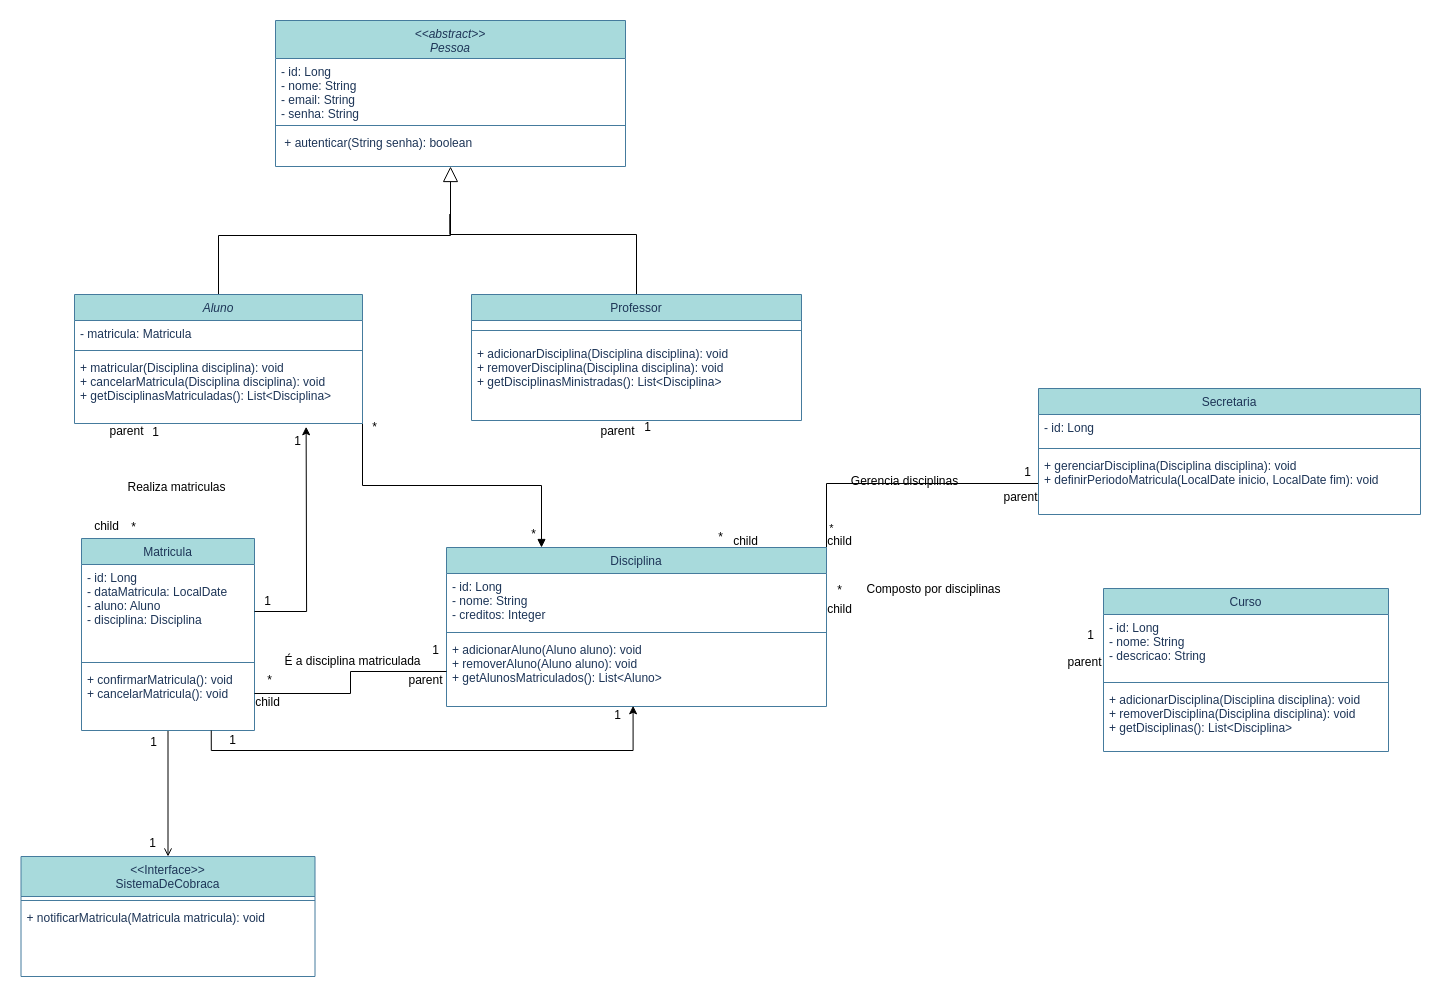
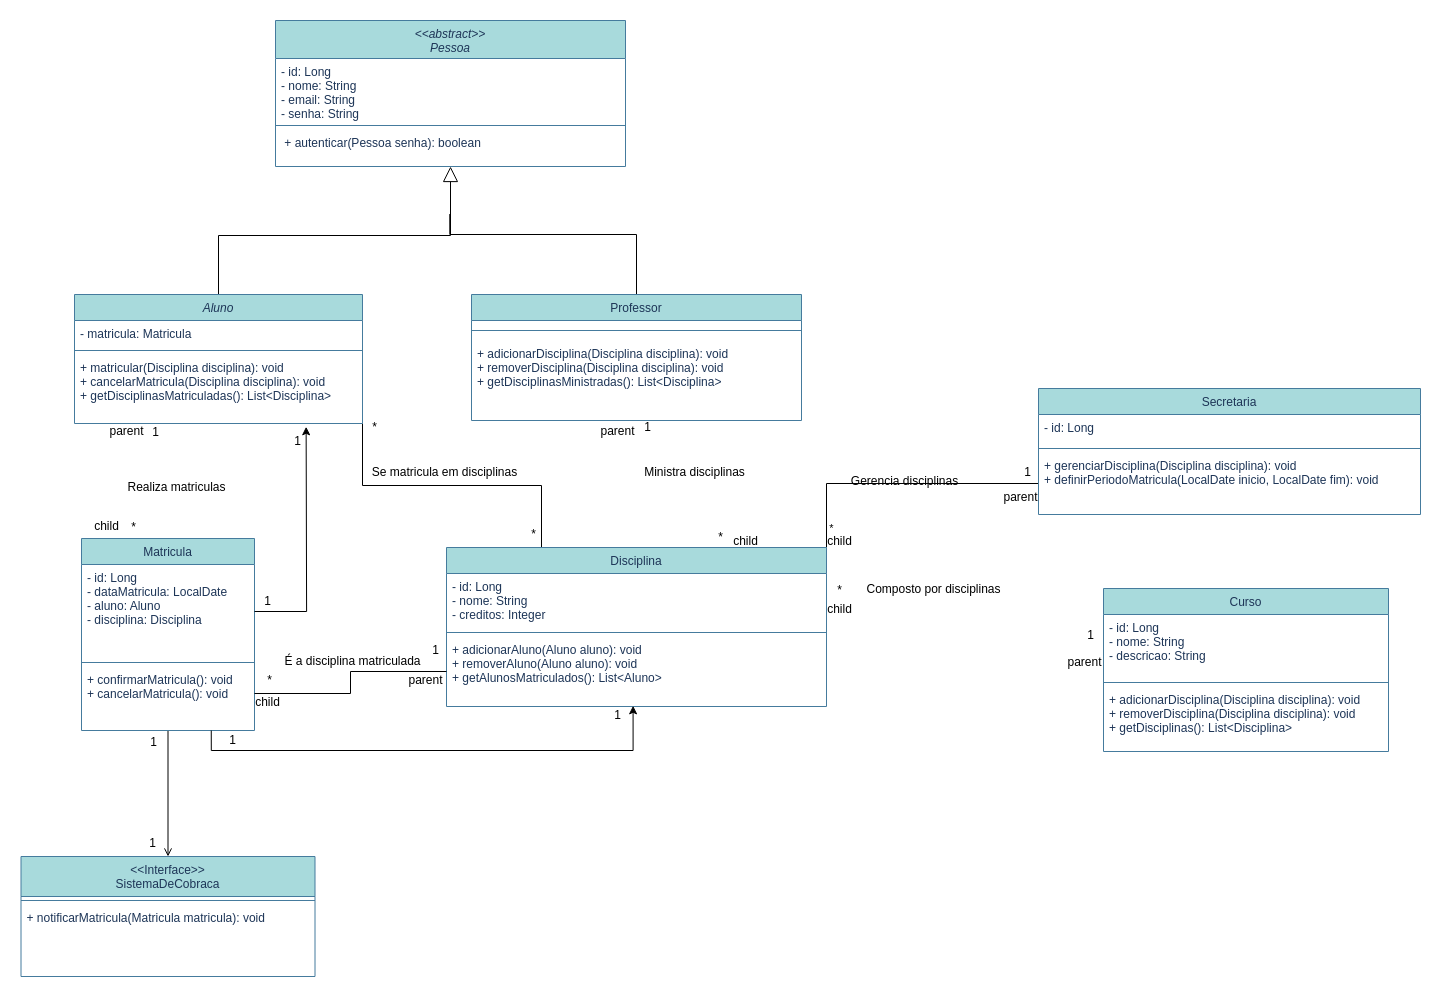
node "+ autenticar(String senha): boolean": label "+ autenticar(String senha): boolean" -> "+ autenticar(Pessoa senha): boolean"
node "Se matricula em disciplinas": added
node "Ministra disciplinas": added
edge "Aluno" -> "Disciplina": arrowhead block -> none
